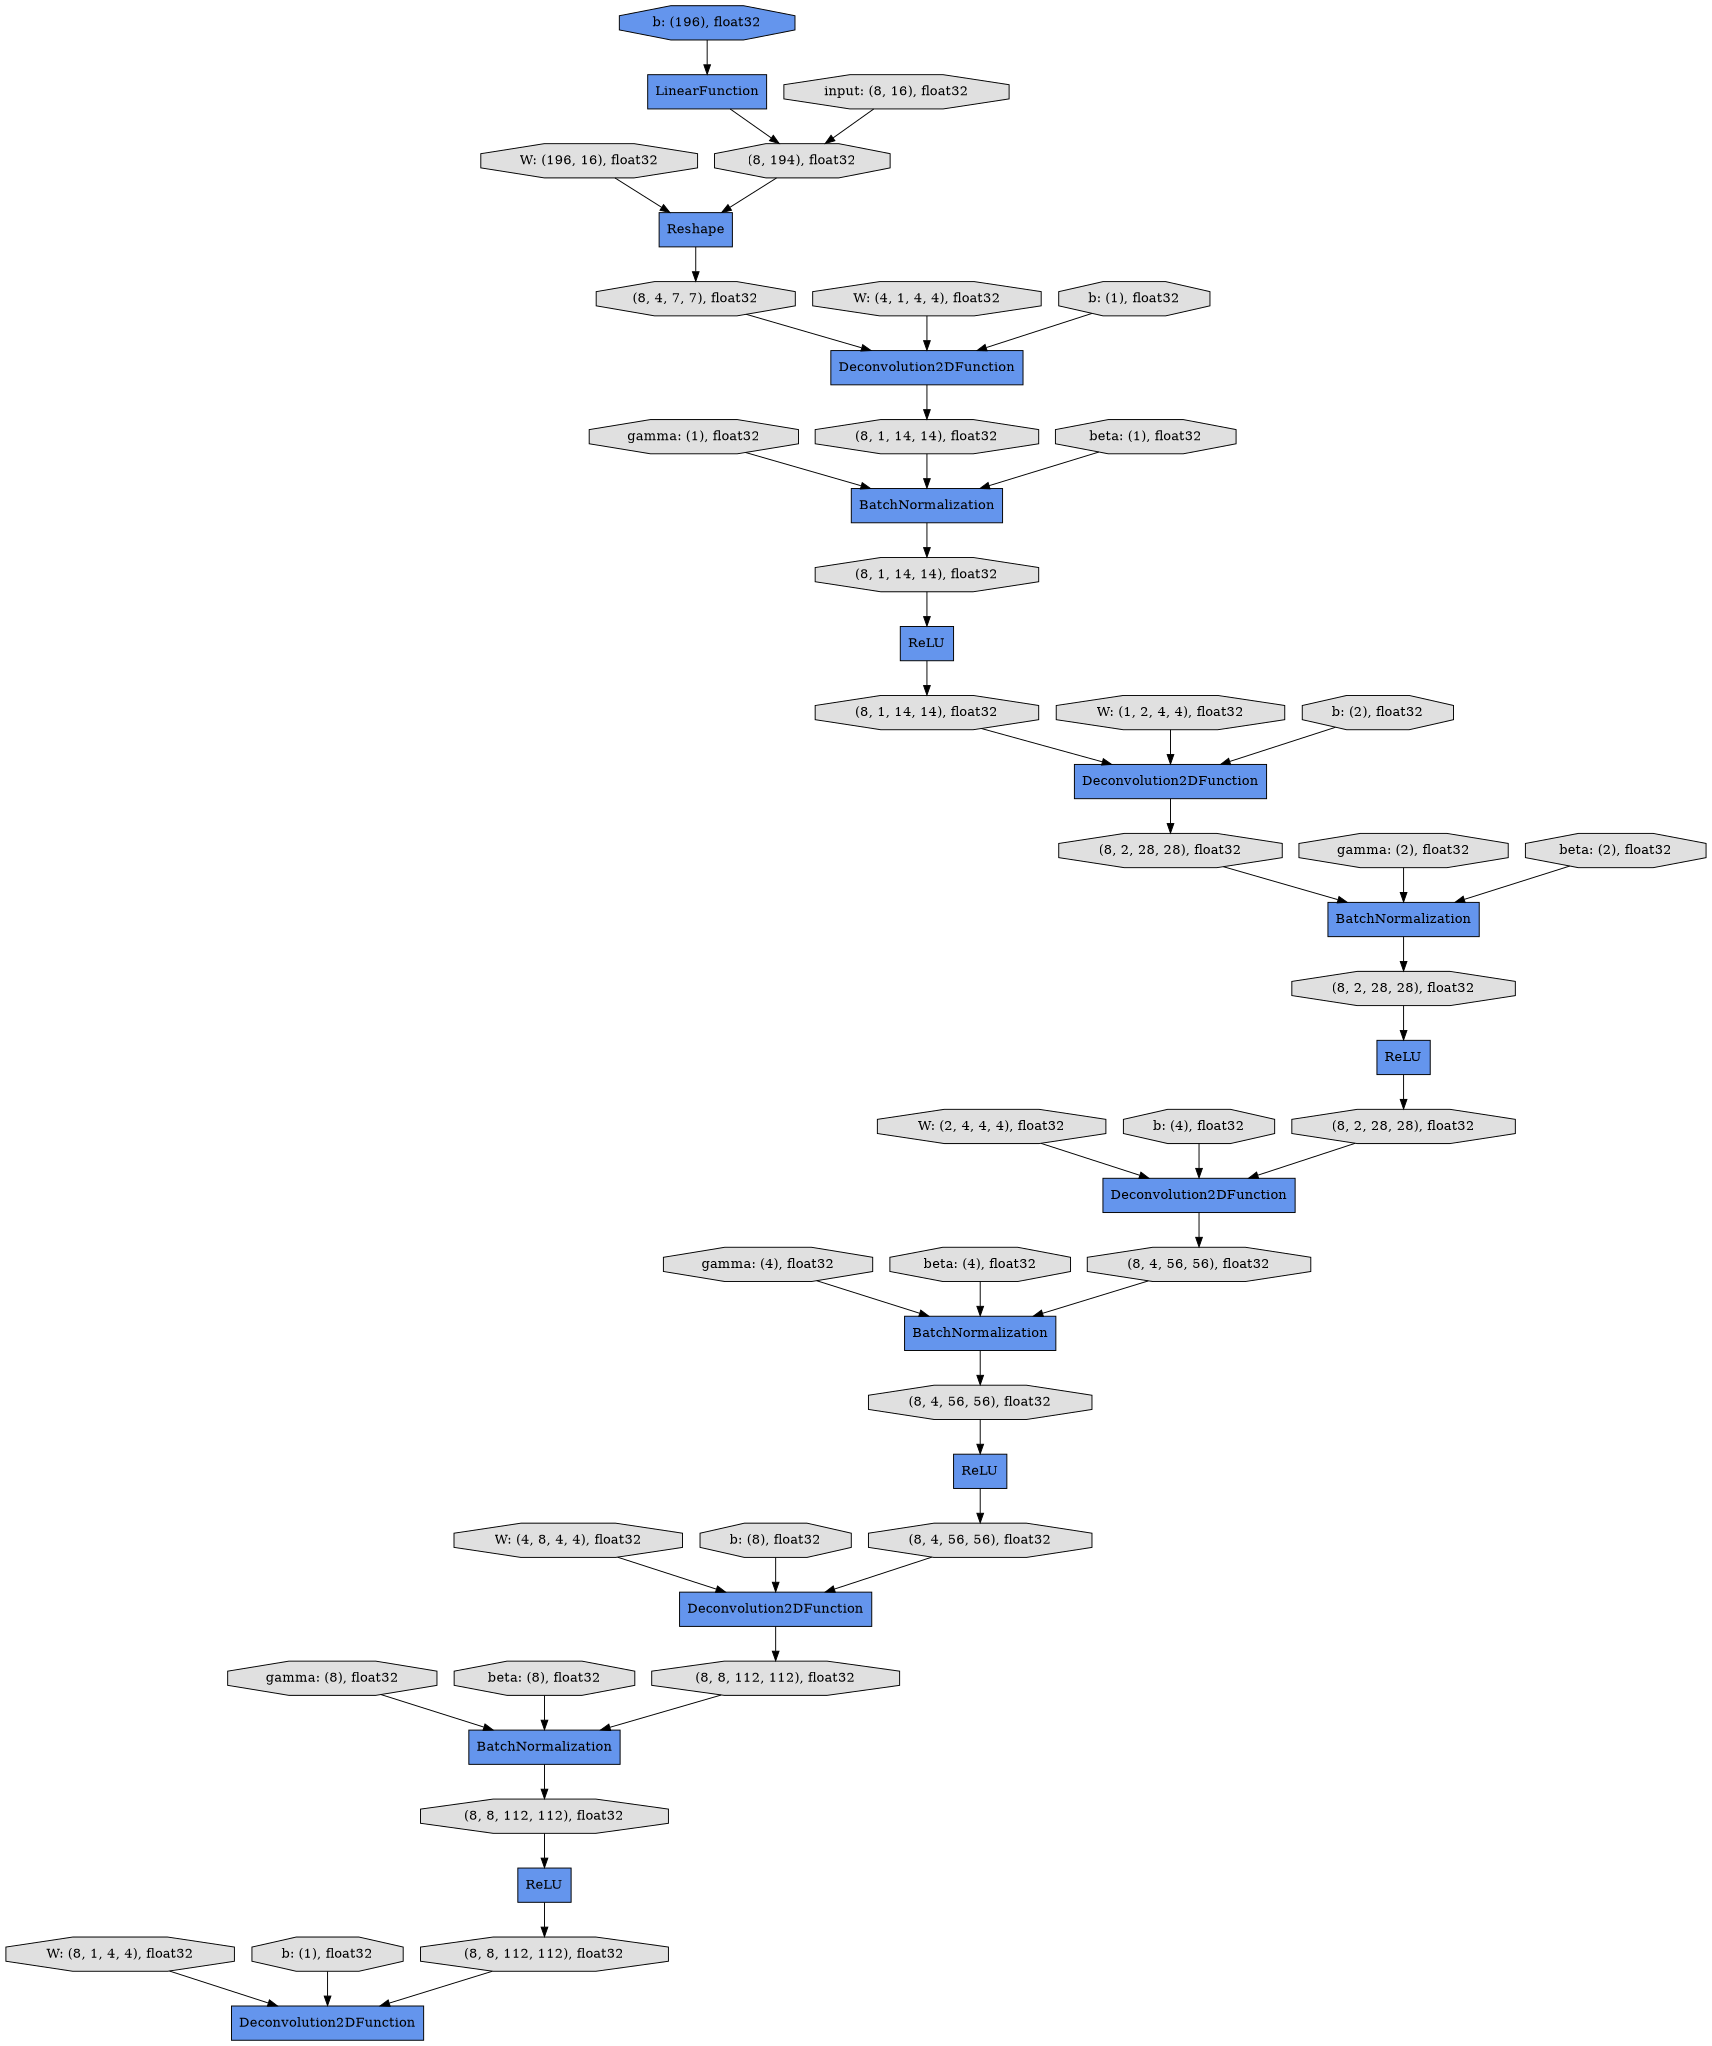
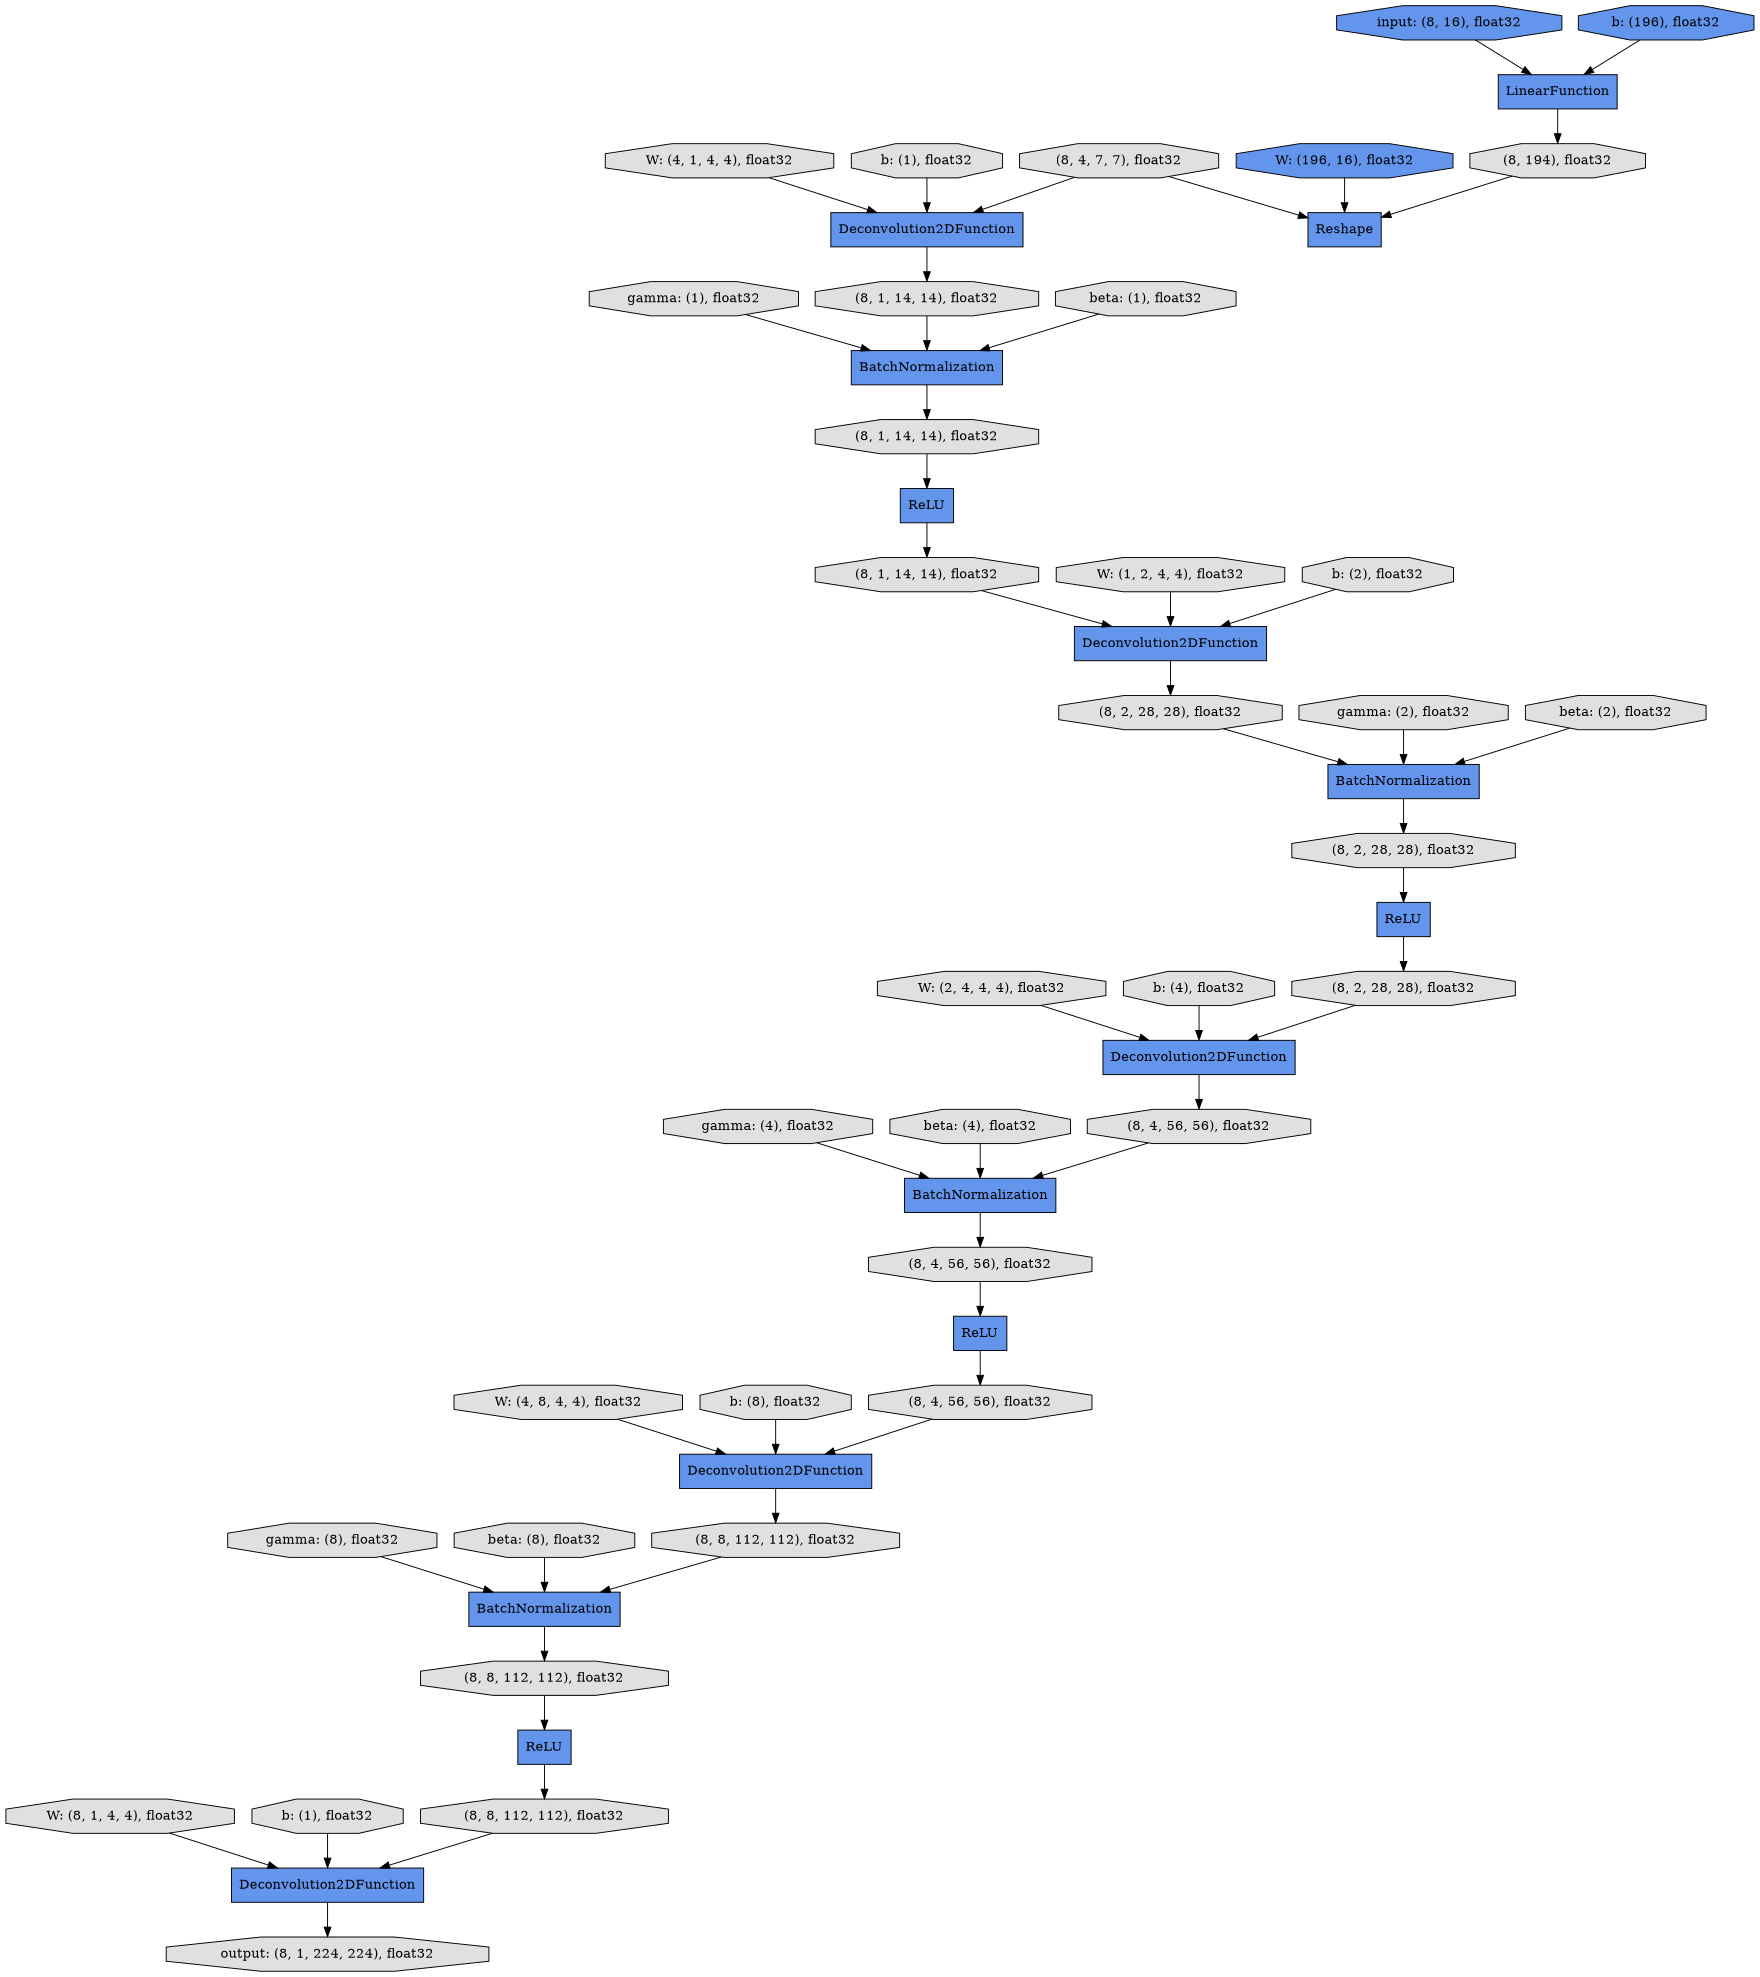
node "input: (8, 16), float32": fillcolor #e0e0e0 -> #6495ed
edge "input: (8, 16), float32" -> "(8, 194), float32": now "input: (8, 16), float32" -> "LinearFunction"
node "W: (196, 16), float32": fillcolor #e0e0e0 -> #6495ed
edge "Reshape" -> "(8, 4, 7, 7), float32": reversed
node "output: (8, 1, 224, 224), float32": added
